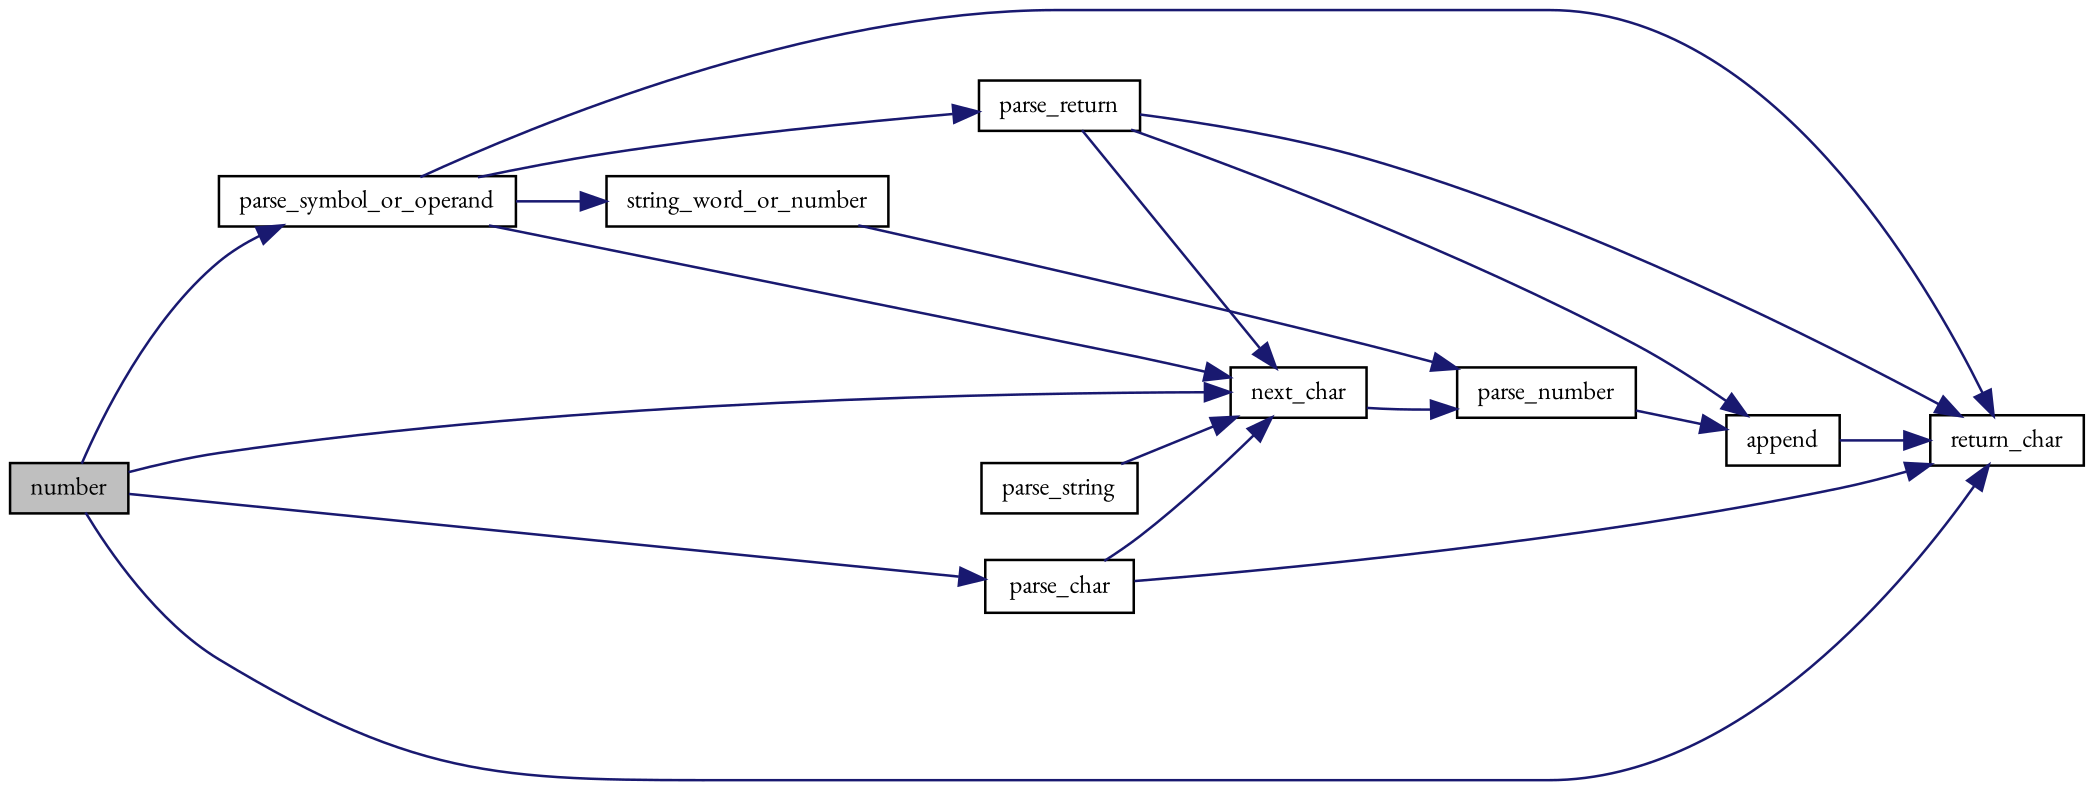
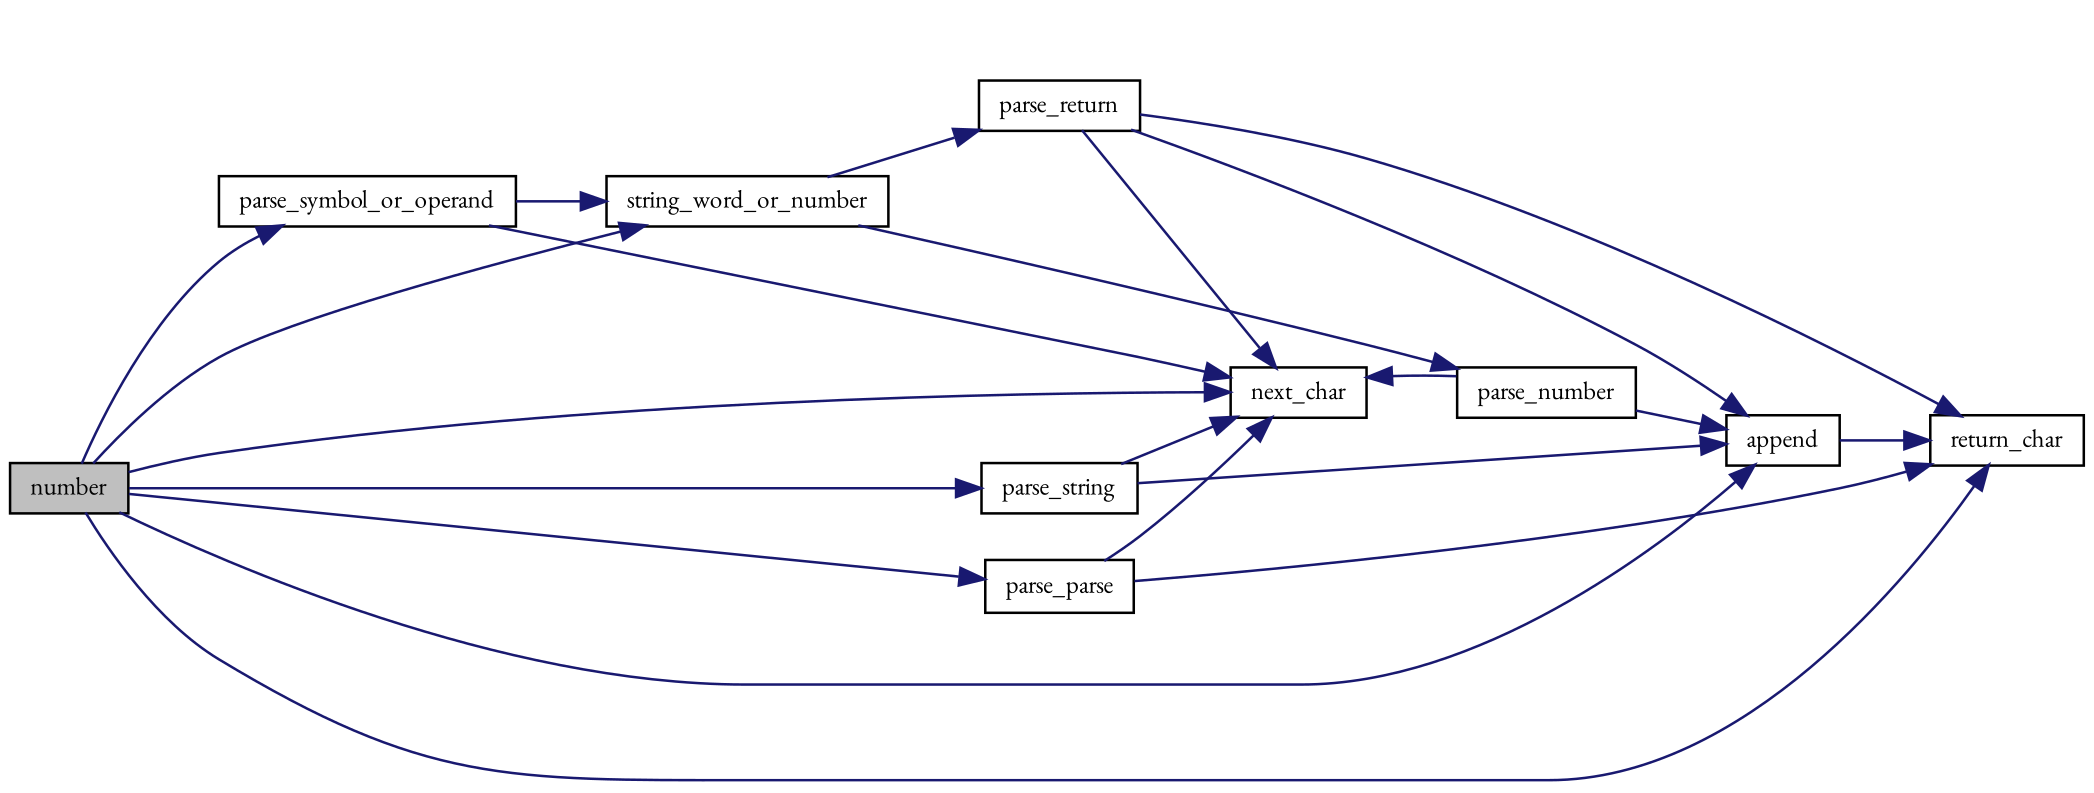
edge "parse_symbol_or_operand" -> "return_char": removed
edge "parse_symbol_or_operand" -> "parse_return": now "string_word_or_number" -> "parse_return"
edge "number" -> "string_word_or_number": added
edge "next_char" -> "parse_number": reversed
edge "parse_string" -> "append": added
edge "number" -> "parse_string": added
node "parse_char": label "parse_char" -> "parse_parse"
edge "number" -> "append": added
